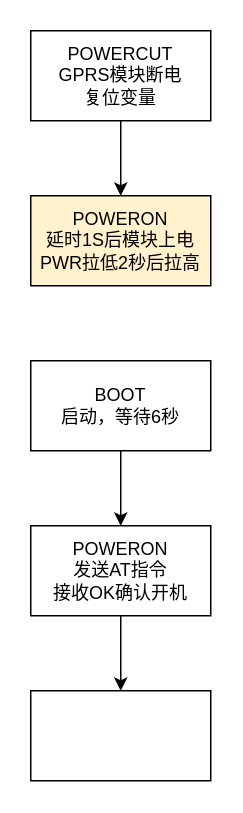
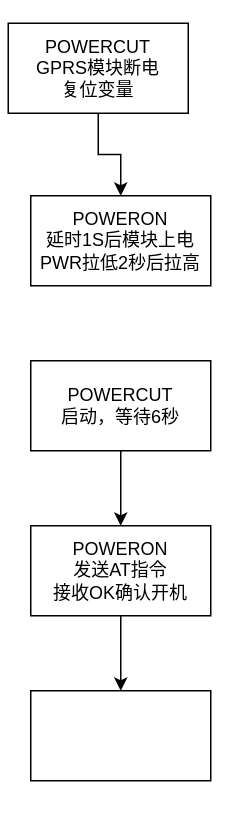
node "POWERCUT GPRS模块断电 复位变量": moved (121, 76) -> (98, 68)
node "POWERON 延时1S后模块上电 PWR拉低2秒后拉高": fillcolor #fff2cc -> #ffffff
node "BOOT 启动，等待6秒": label "BOOT 启动，等待6秒" -> "POWERCUT 启动，等待6秒"
